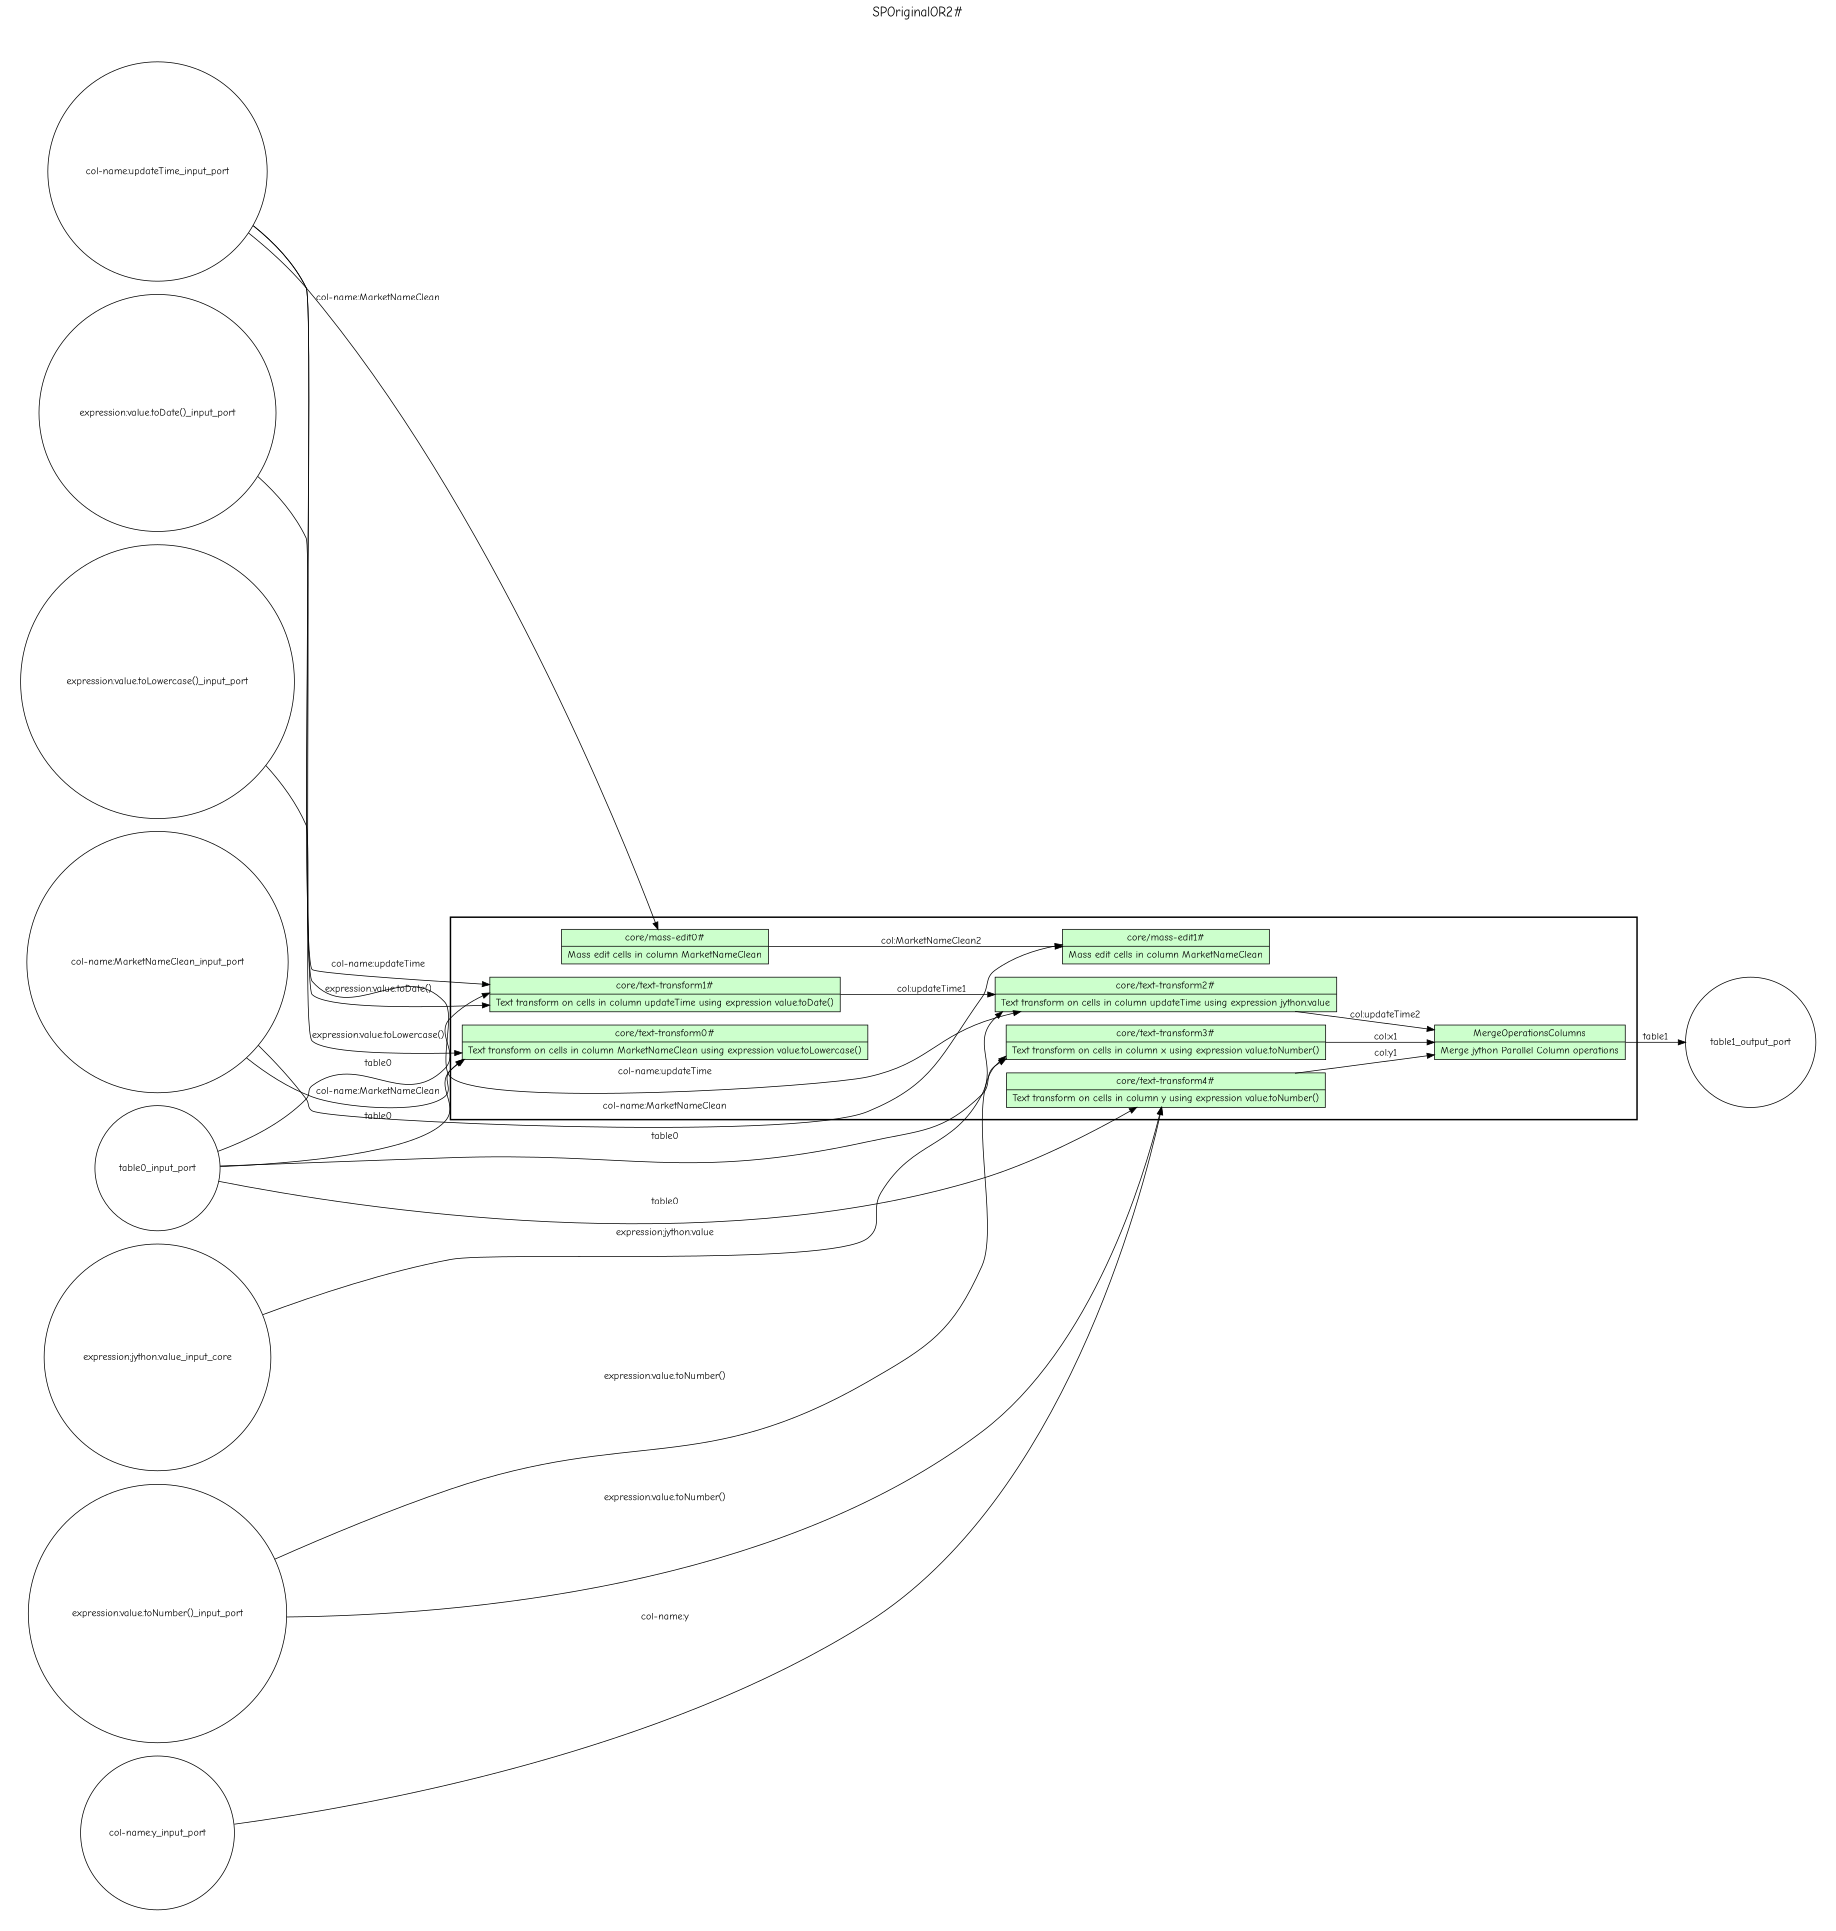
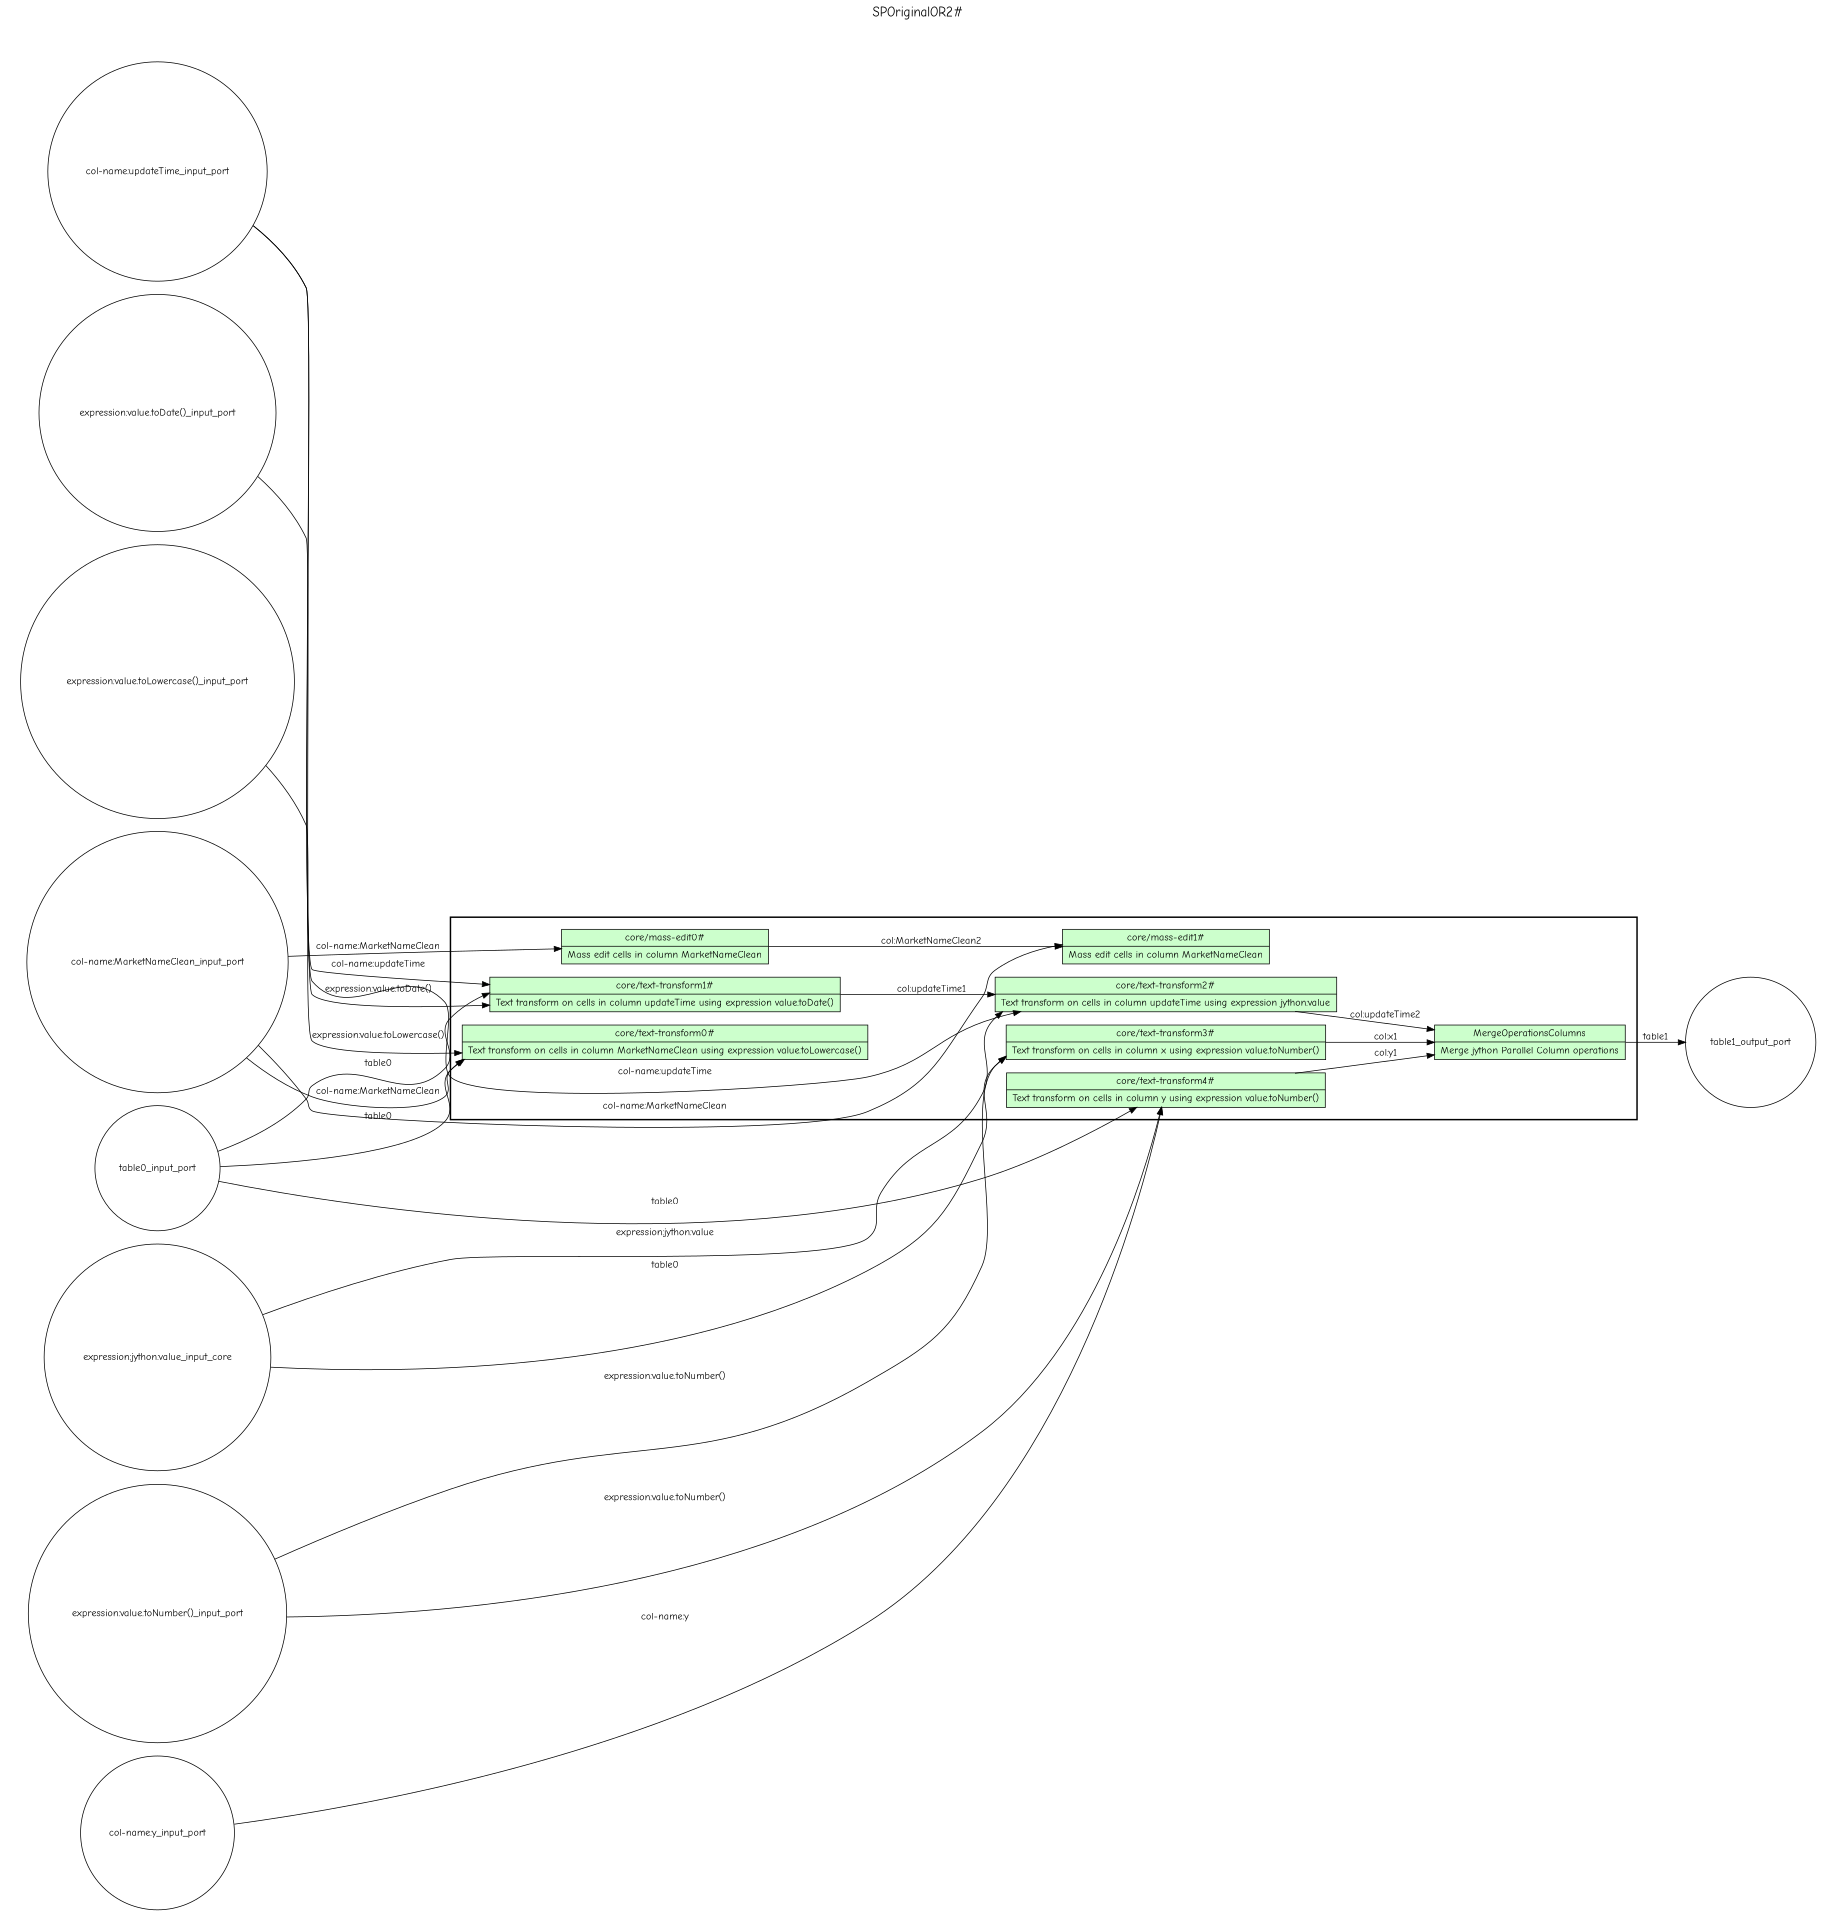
edge "col-name:updateTime_input_port" -> "core/mass-edit0#": now "col-name:MarketNameClean_input_port" -> "core/mass-edit0#"
edge "table0_input_port" -> "core/text-transform3#": now "expression:jython:value_input_core" -> "core/text-transform3#"
